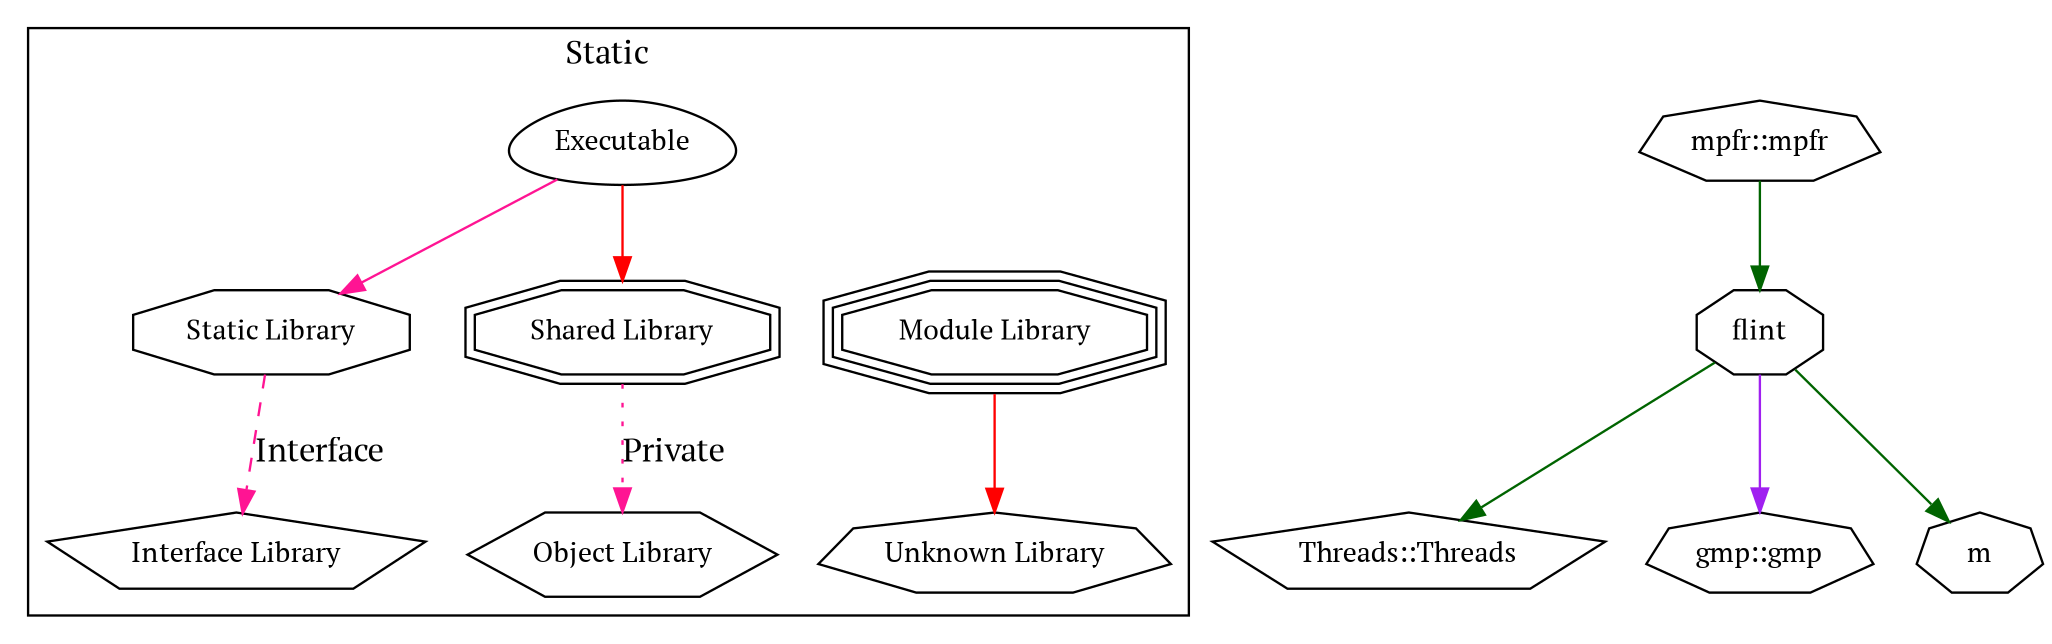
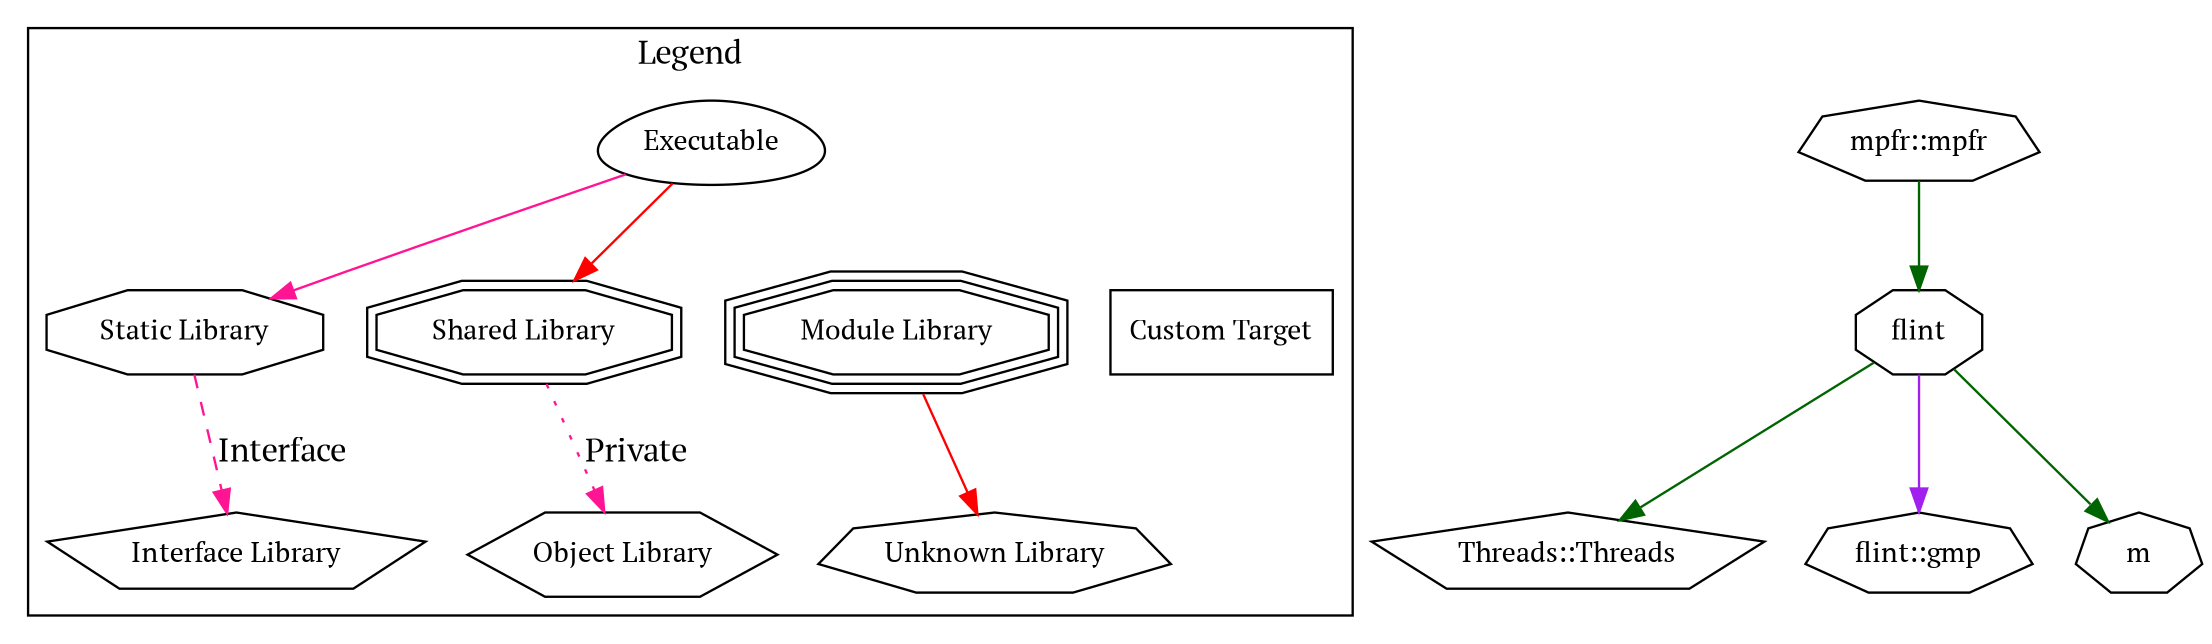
cluster "Static": label "Static" -> "Legend"
node "Custom Target": added
node "gmp::gmp": label "gmp::gmp" -> "flint::gmp"
